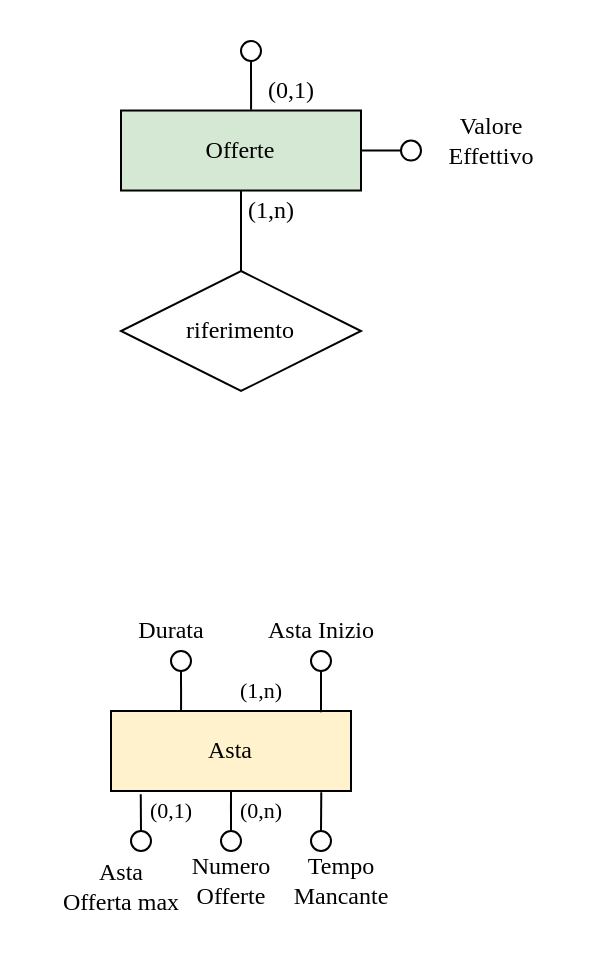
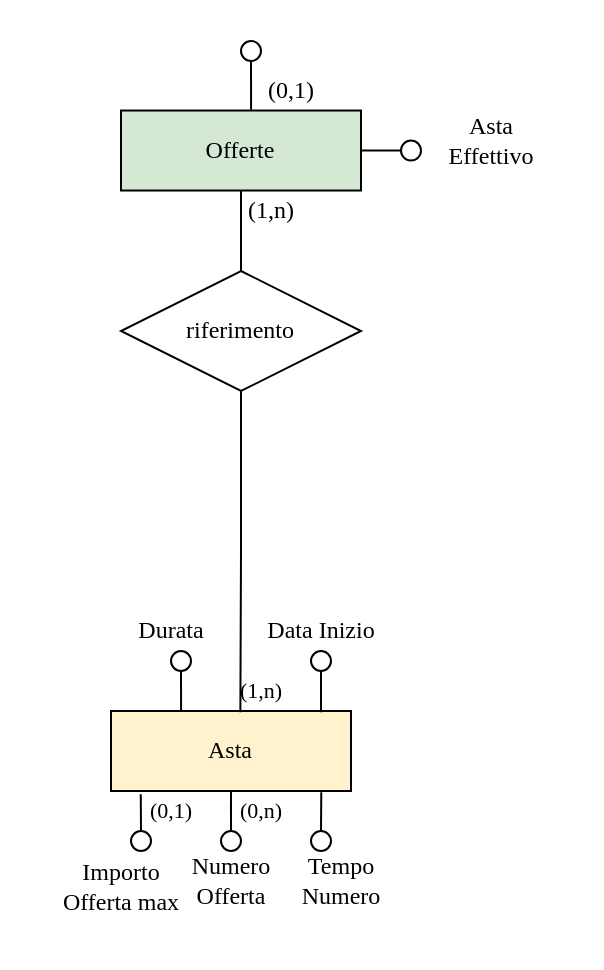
node "Valore Effettivo": label "Valore Effettivo" -> "Asta Effettivo"
edge "riferimento" -- "Asta": added
node "Asta Inizio": label "Asta Inizio" -> "Data Inizio"
node "Numero Offerte": label "Numero Offerte" -> "Numero Offerta"
node "Tempo Mancante": label "Tempo Mancante" -> "Tempo Numero"
node "Asta Offerta max": label "Asta Offerta max" -> "Importo Offerta max"
